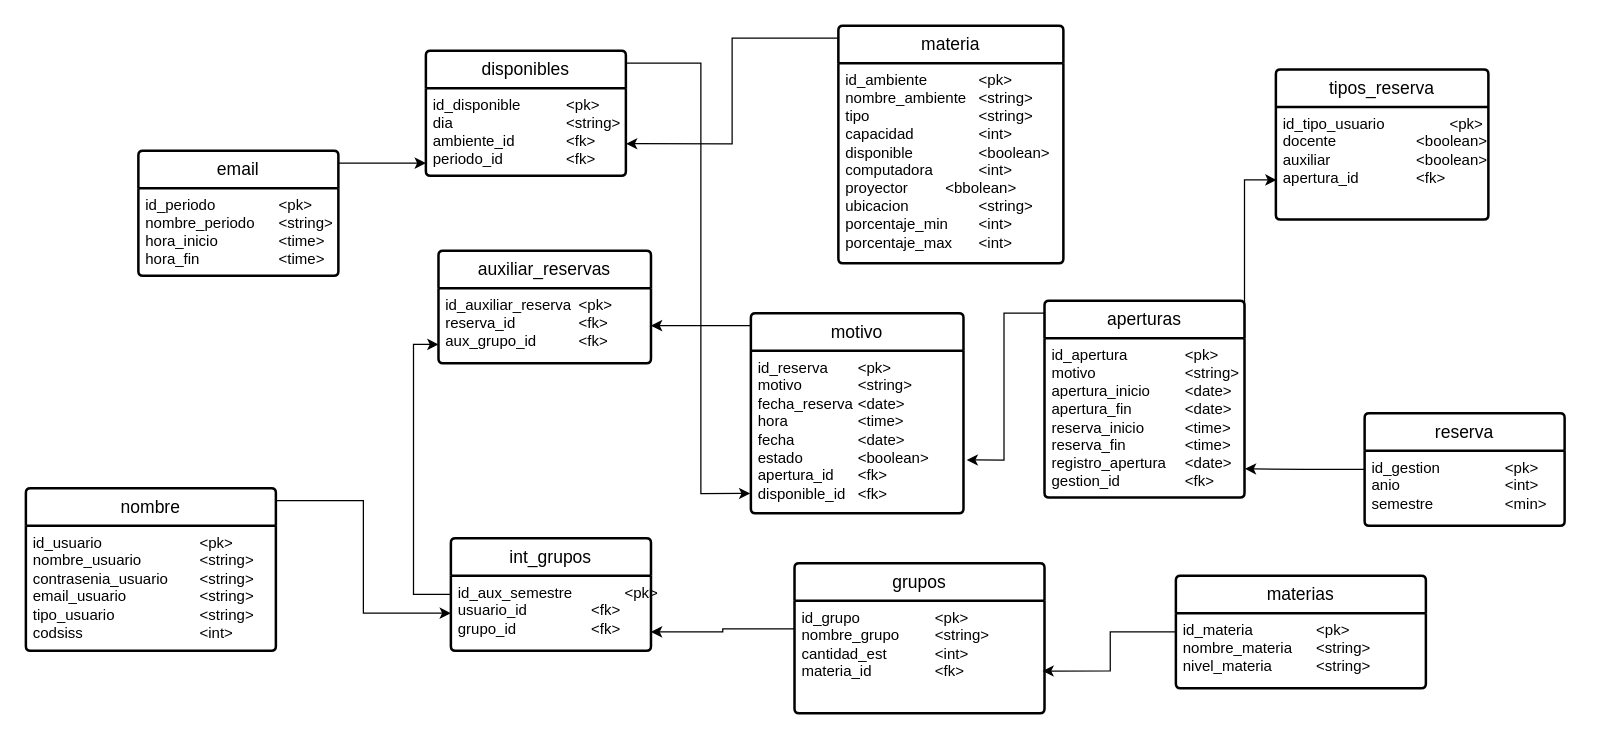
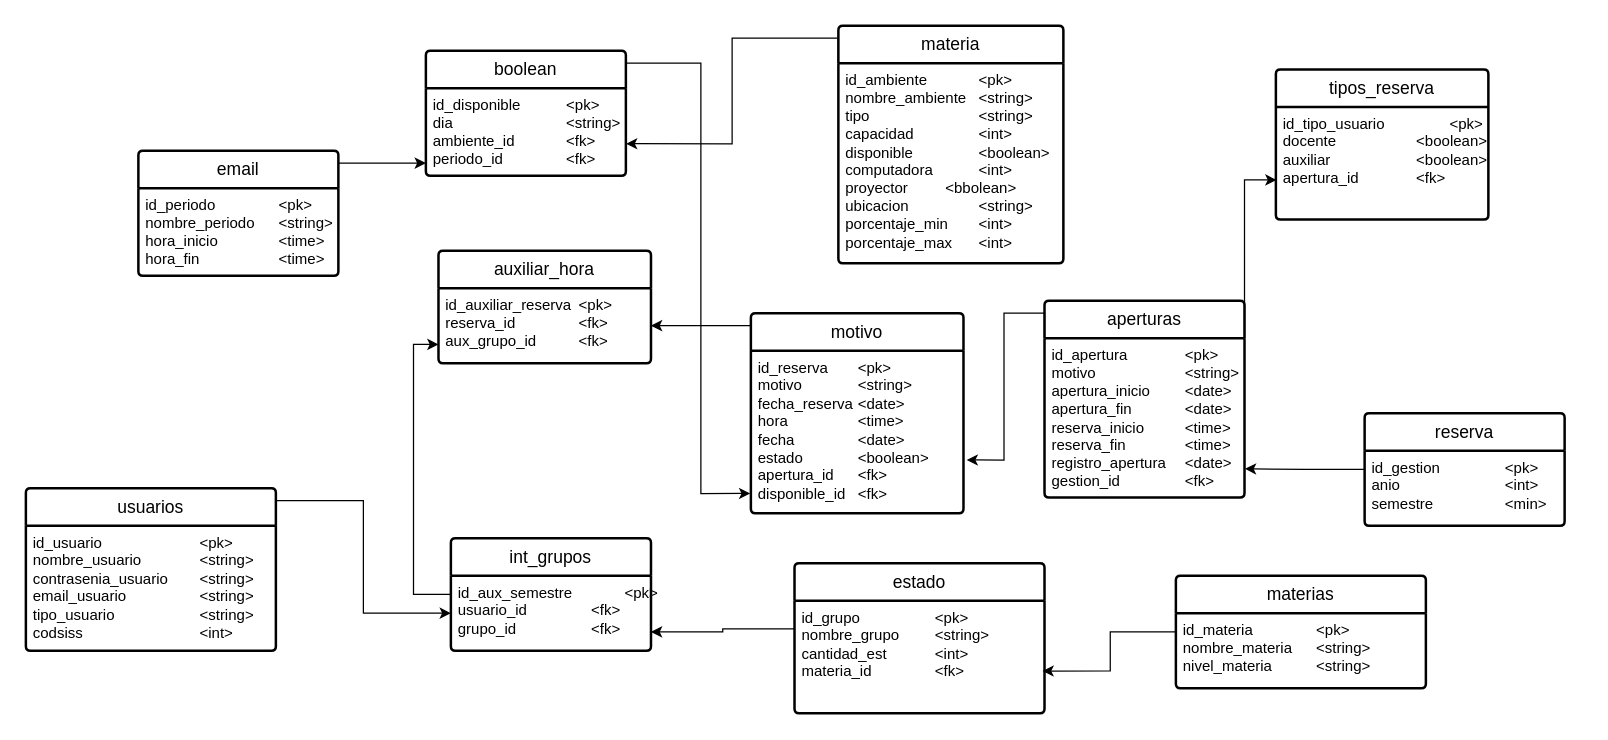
node "disponibles": label "disponibles" -> "boolean"
node "auxiliar_reservas": label "auxiliar_reservas" -> "auxiliar_hora"
node "nombre": label "nombre" -> "usuarios"
node "grupos": label "grupos" -> "estado"
